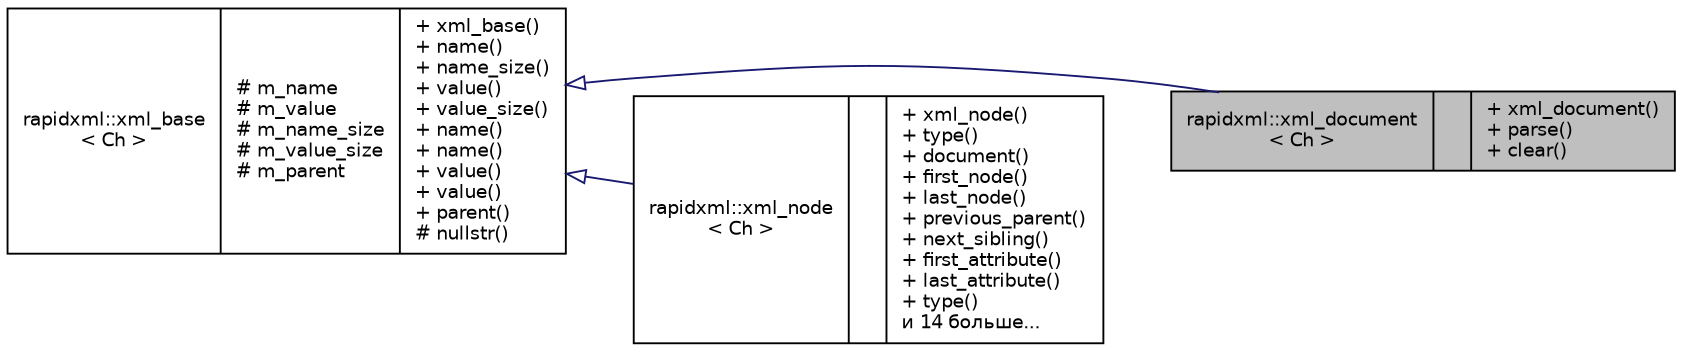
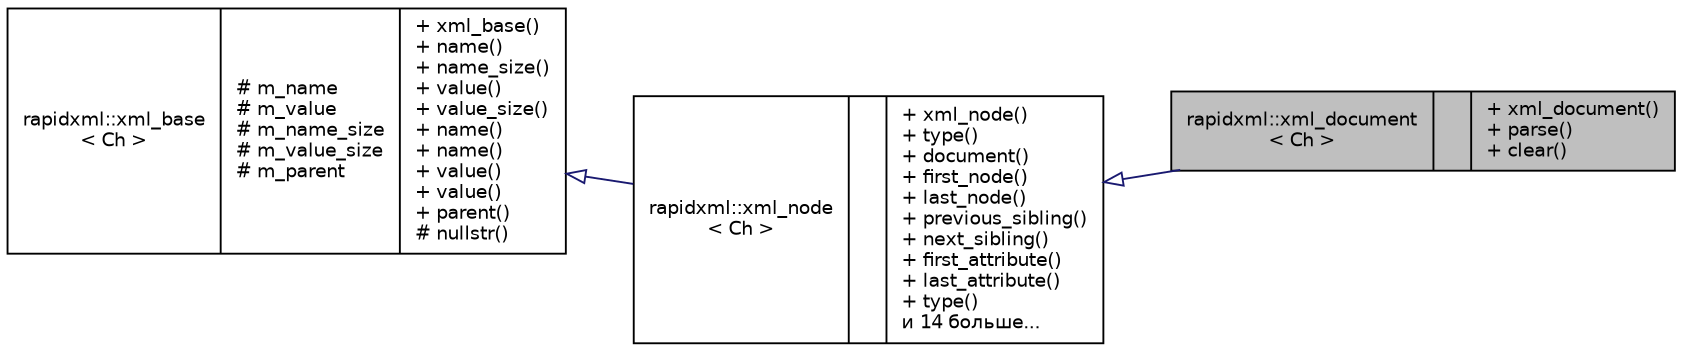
edge "rapidxml::xml_document" -> "rapidxml::xml_base": now "rapidxml::xml_document" -> "rapidxml::xml_node"
node "rapidxml::xml_node": text "+ previous_parent()" -> "+ previous_sibling()"
